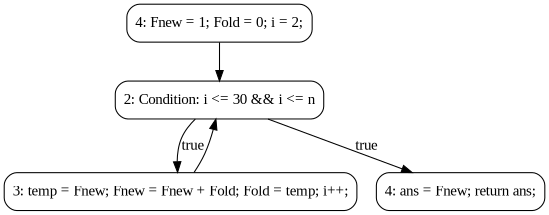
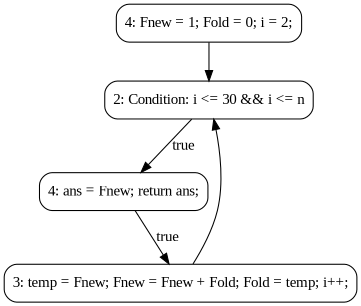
edge "2: Condition: i <= 30 && i <= n" -> "3: temp = Fnew; Fnew = Fnew + Fold; Fold = temp; i++;": now "4: ans = Fnew; return ans;" -> "3: temp = Fnew; Fnew = Fnew + Fold; Fold = temp; i++;"
